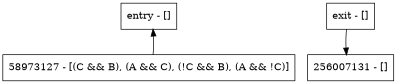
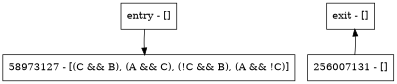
edge "exit - []" -> "256007131 - []": reversed
edge "58973127 - [(C && B), (A && C), (!C && B), (A && !C)]" -> "entry - []": reversed
